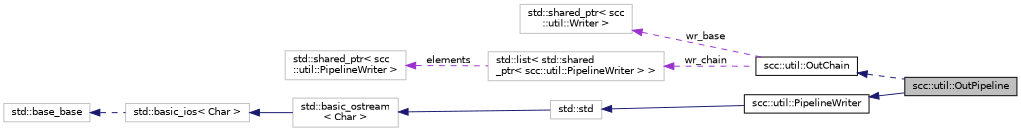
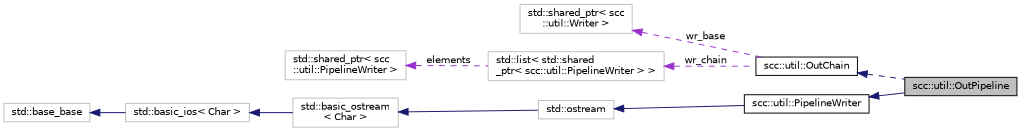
node "std::std": label "std::std" -> "std::ostream"
edge "std::basic_ios< Char >" -> "std::base_base": style dashed -> solid
